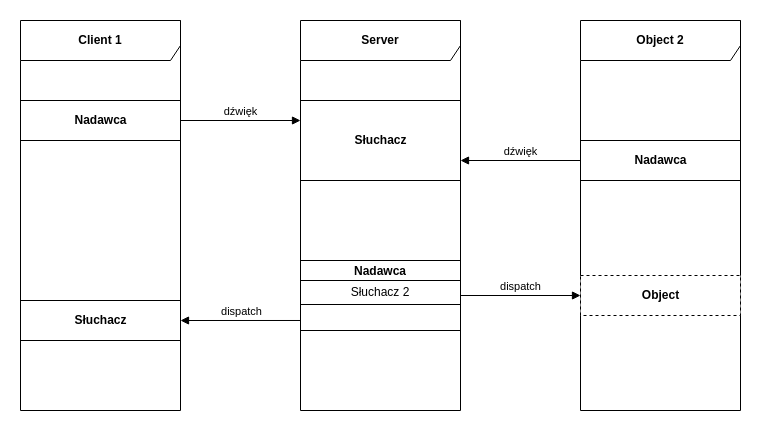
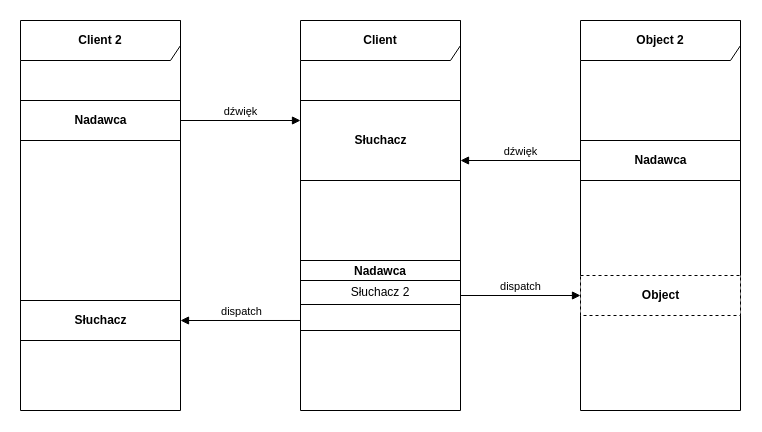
node "Client 1": label "Client 1" -> "Client 2"
node "Server": label "Server" -> "Client"
